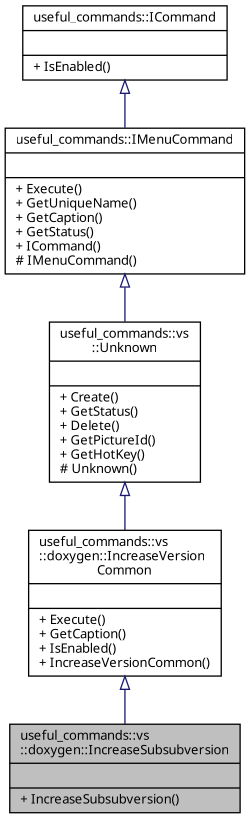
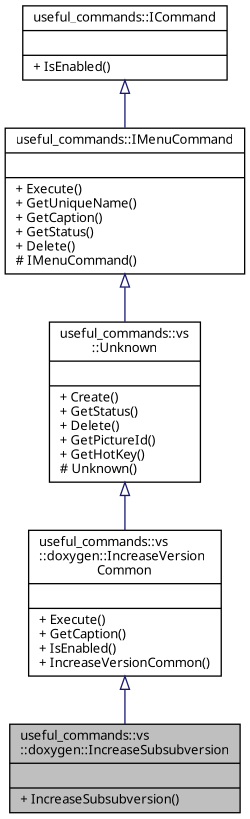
node "useful_commands::IMenuCommand": text "+ ICommand()" -> "+ Delete()"
